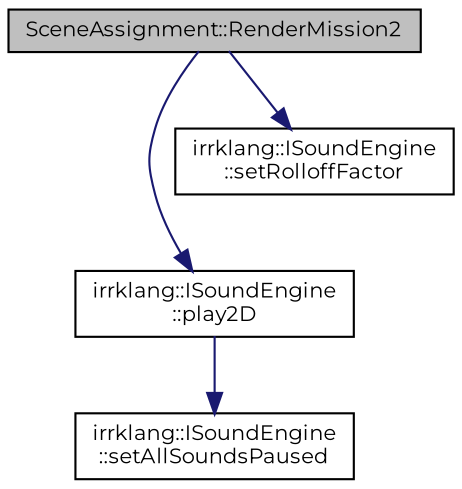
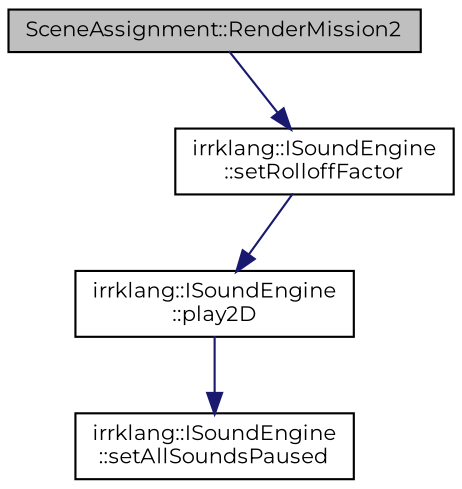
edge "SceneAssignment::RenderMission2" -> "irrklang::ISoundEngine ::play2D": now "irrklang::ISoundEngine ::setRolloffFactor" -> "irrklang::ISoundEngine ::play2D"
